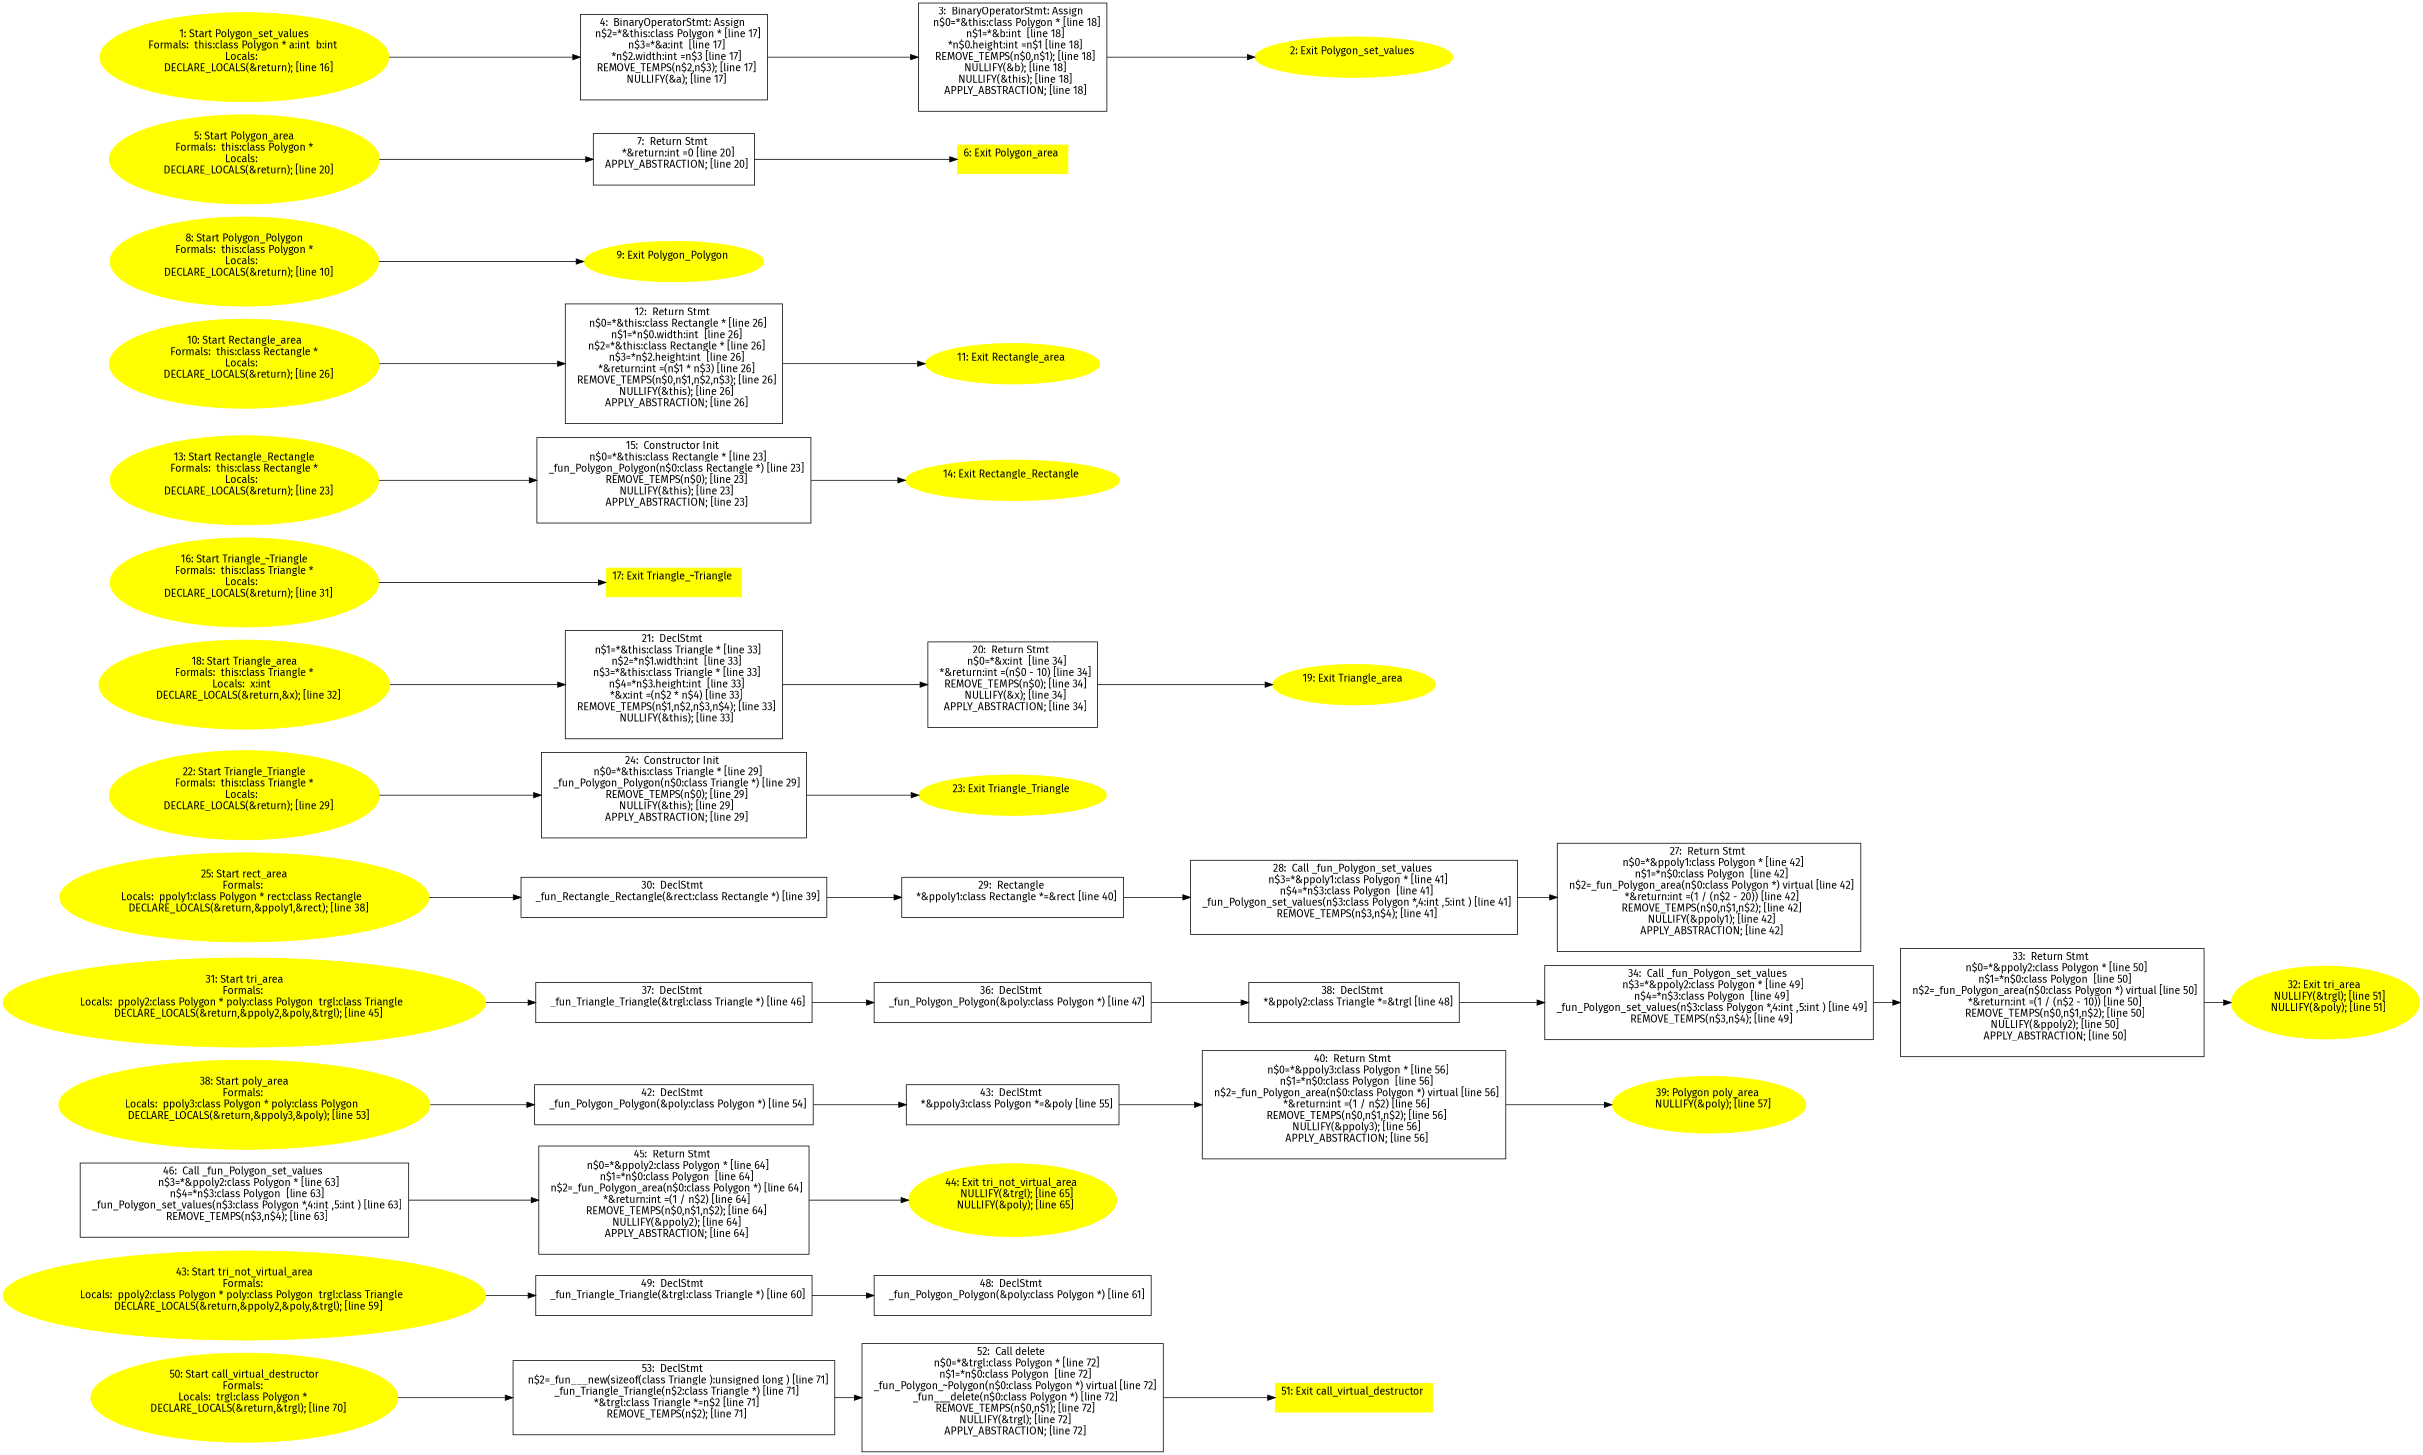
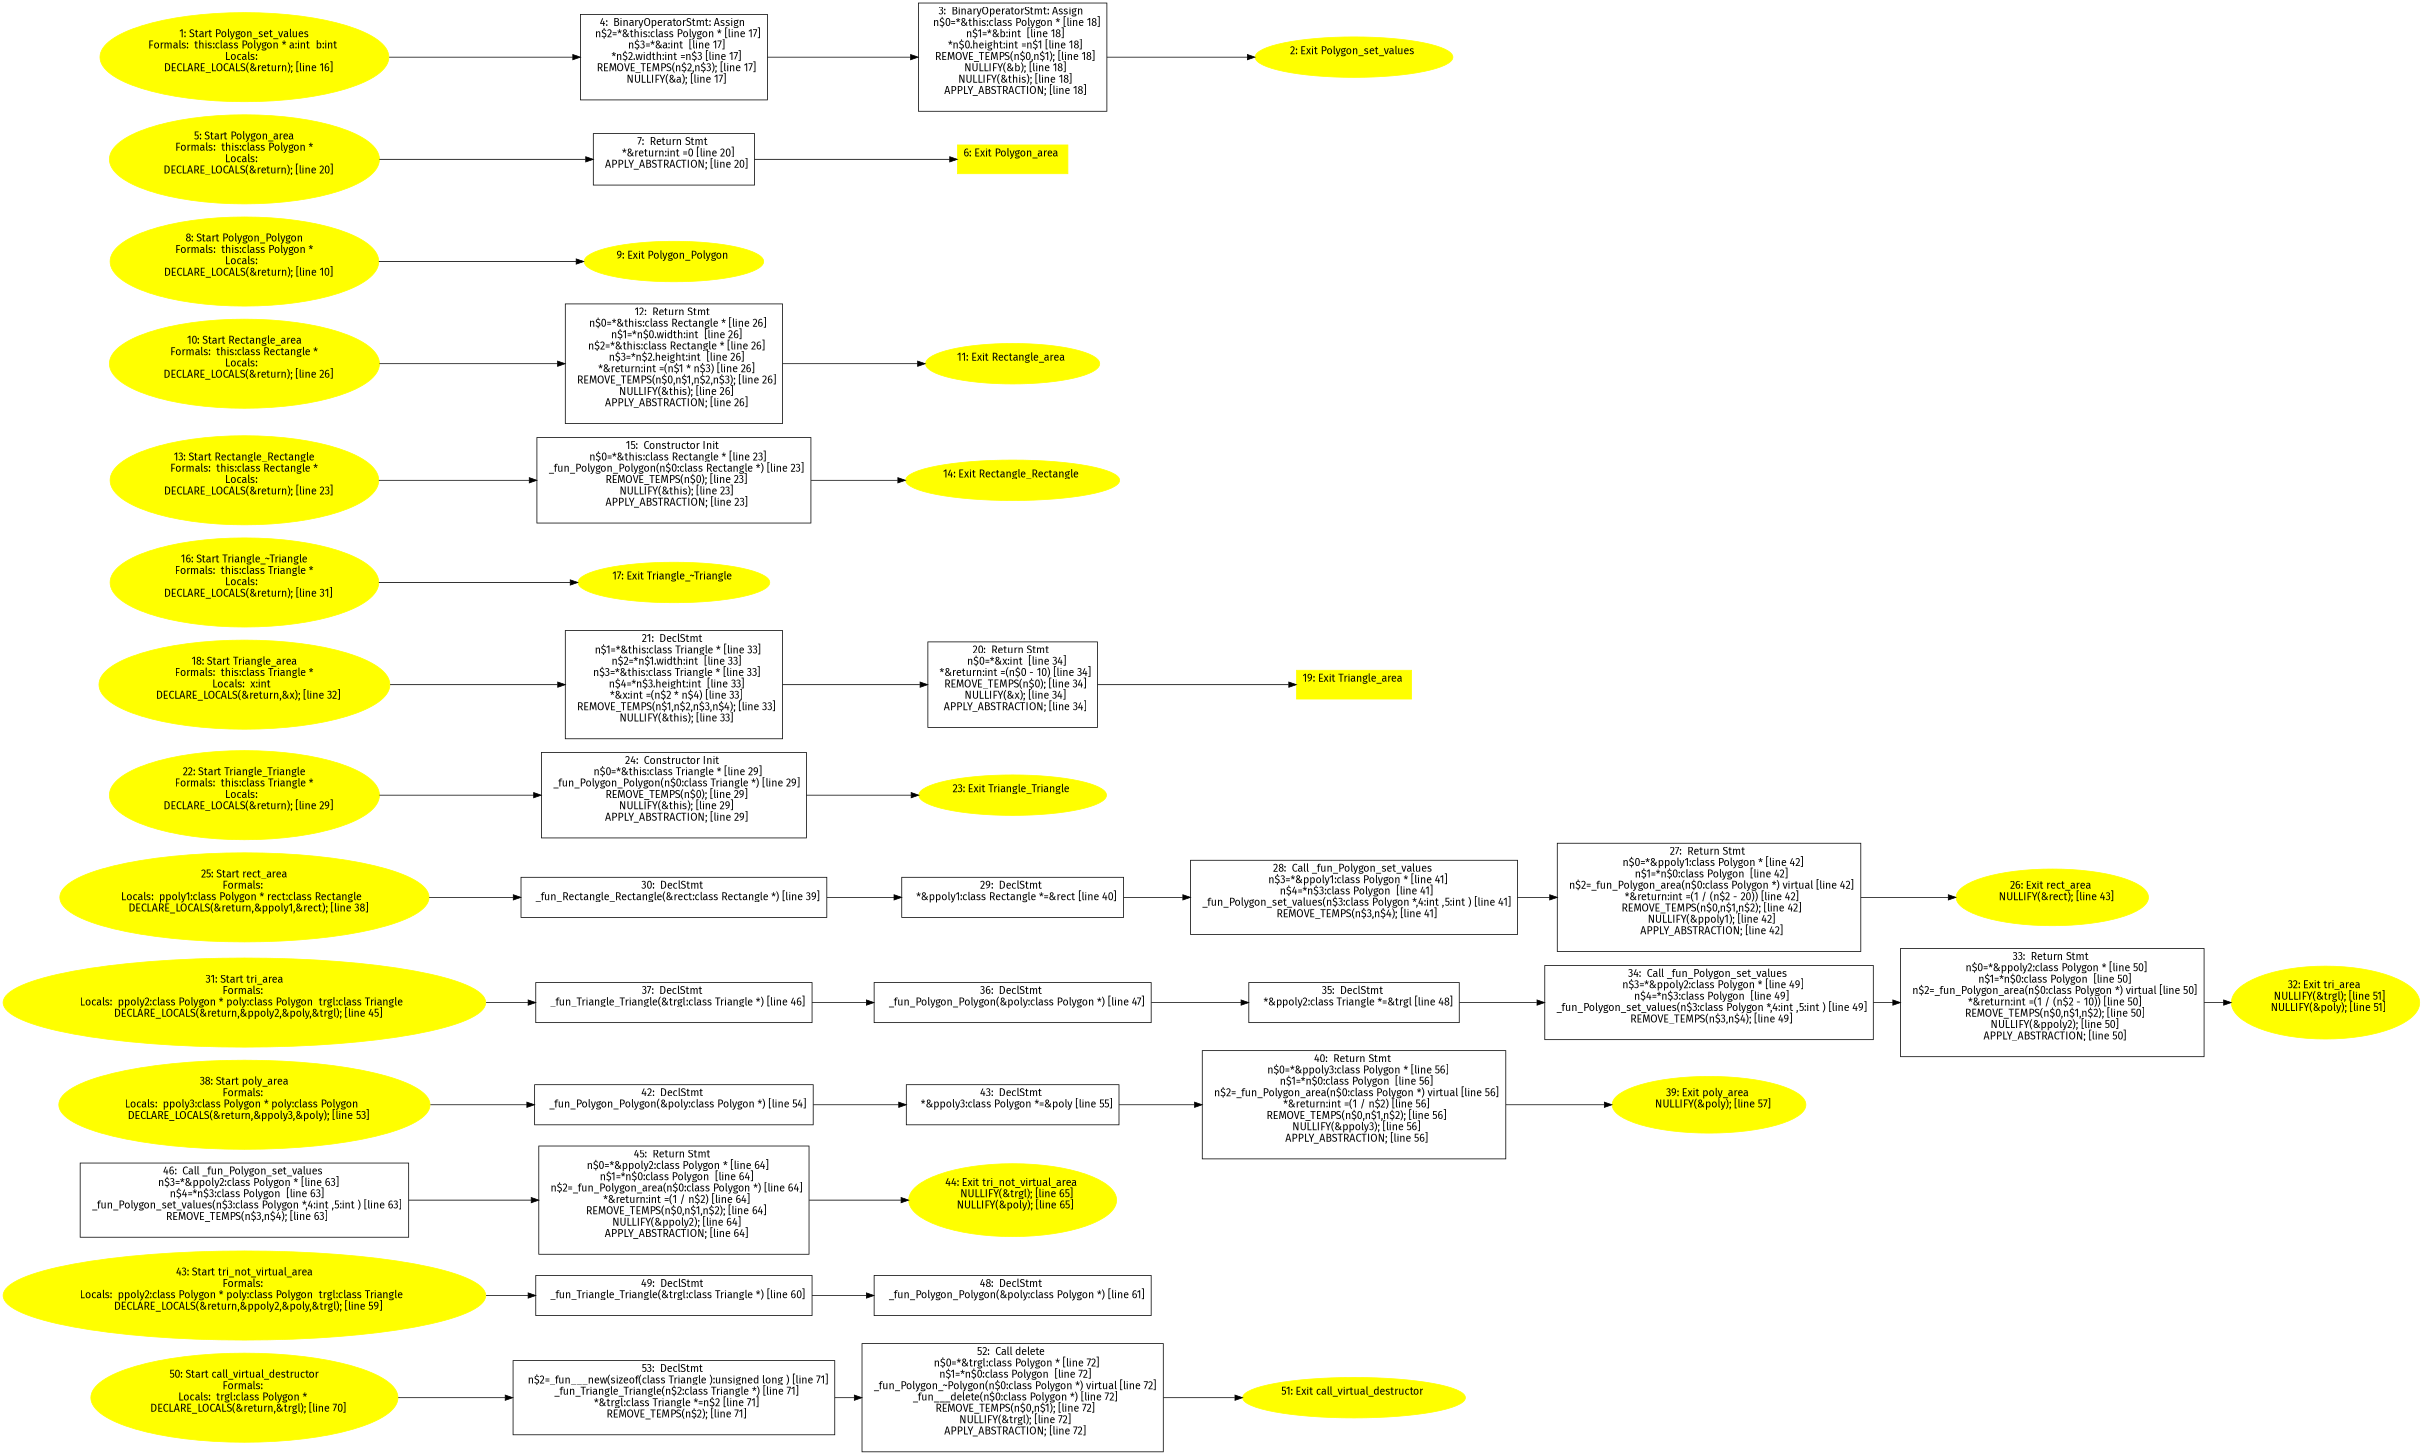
node "17: Exit Triangle_~Triangle": shape box -> ellipse
node "19: Exit Triangle_area": shape ellipse -> box
node "29:  Rectangle *&ppoly1:class Rectangle *=&rect [line 40]": label "29:  Rectangle *&ppoly1:class Rectangle *=&rect [line 40]" -> "29:  DeclStmt *&ppoly1:class Rectangle *=&rect [line 40]"
node "26: Exit rect_area NULLIFY(&rect); [line 43]": added
node "38:  DeclStmt *&ppoly2:class Triangle *=&trgl [line 48]": label "38:  DeclStmt *&ppoly2:class Triangle *=&trgl [line 48]" -> "35:  DeclStmt *&ppoly2:class Triangle *=&trgl [line 48]"
node "39: Polygon poly_area NULLIFY(&poly); [line 57]": label "39: Polygon poly_area NULLIFY(&poly); [line 57]" -> "39: Exit poly_area NULLIFY(&poly); [line 57]"
node "51: Exit call_virtual_destructor": shape box -> ellipse
